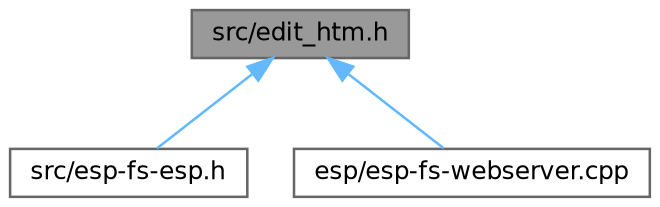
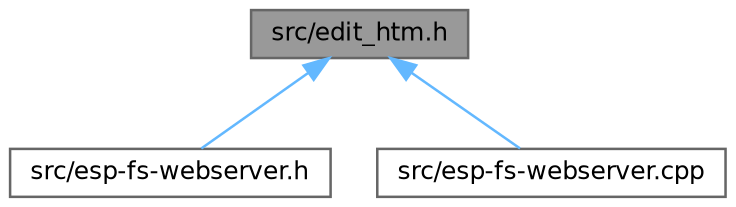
node "src/esp-fs-esp.h": label "src/esp-fs-esp.h" -> "src/esp-fs-webserver.h"
node "esp/esp-fs-webserver.cpp": label "esp/esp-fs-webserver.cpp" -> "src/esp-fs-webserver.cpp"
